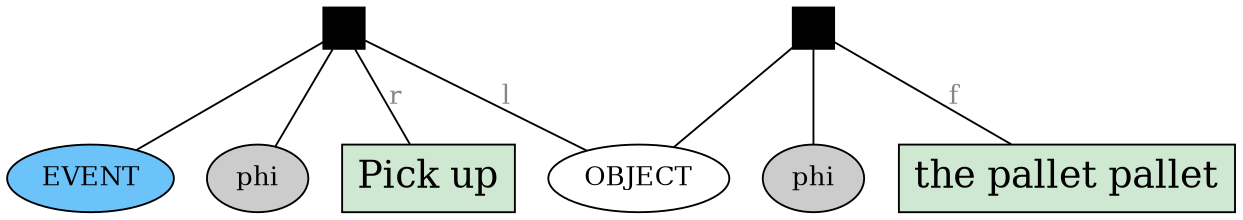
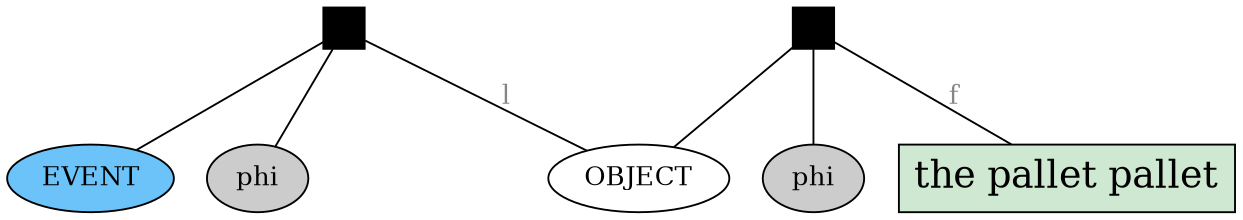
node "Pick up": removed
